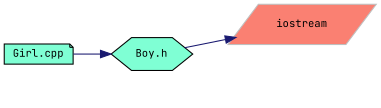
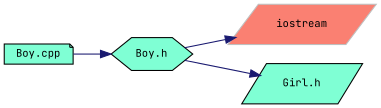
node "Girl.cpp": label "Girl.cpp" -> "Boy.cpp"
node "Girl.h": added
